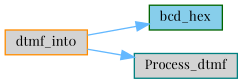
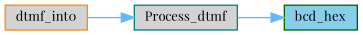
edge "dtmf_int0" -> "bcd_hex": now "Process_dtmf" -> "bcd_hex"
